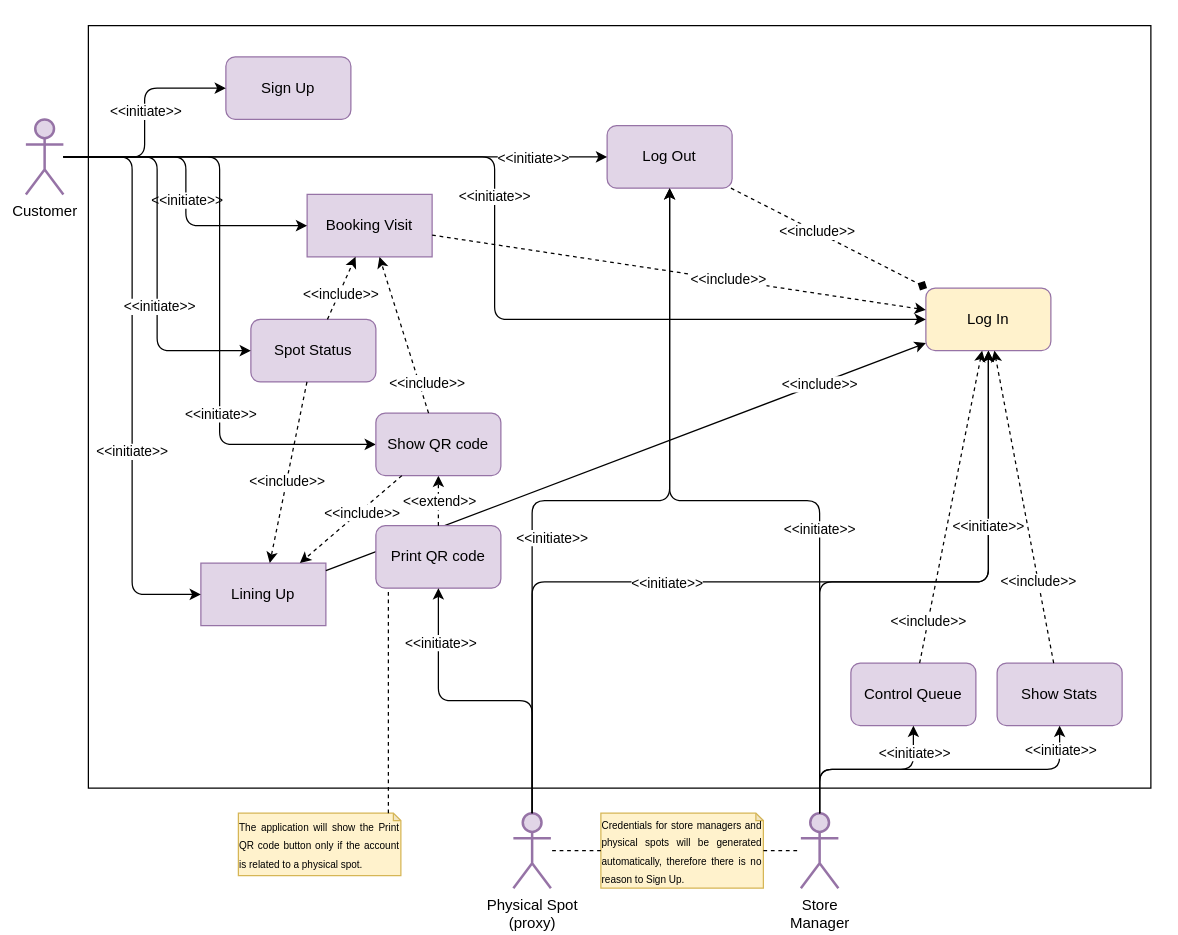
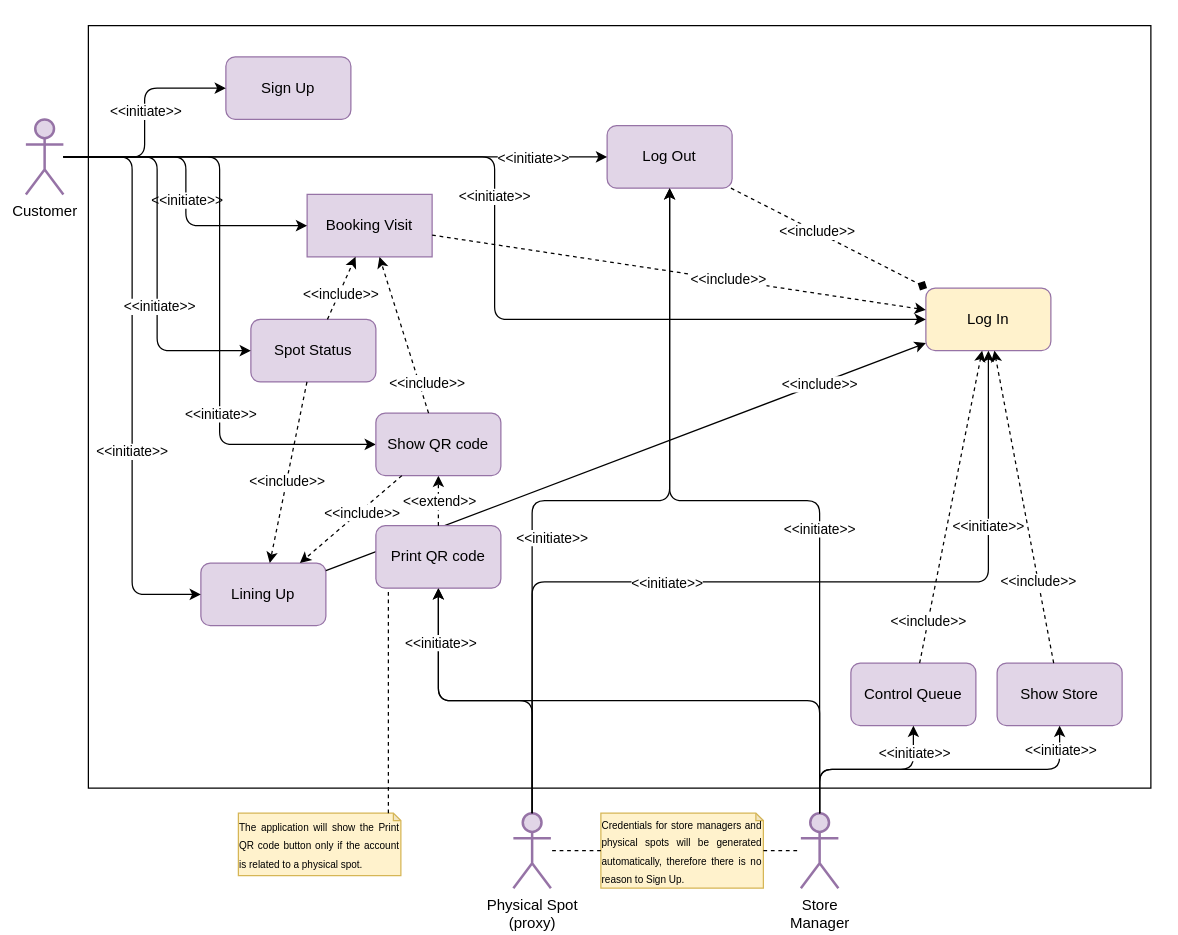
edge "Store Manager" -> "Log In": now "Store Manager" -> "Print QR code"
node "Lining Up": shape rectangle -> rounded rectangle
node "Show Stats": label "Show Stats" -> "Show Store"
